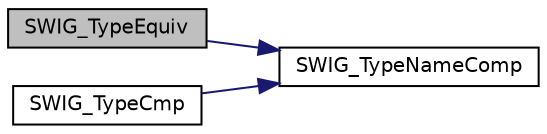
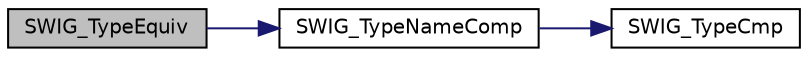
edge "SWIG_TypeCmp" -> "SWIG_TypeNameComp": reversed
